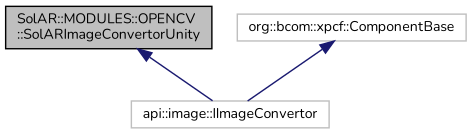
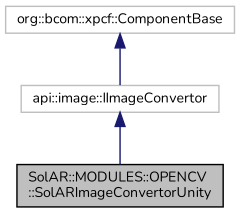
edge "api::image::IImageConvertor" -> "SolAR::MODULES::OPENCV ::SolARImageConvertorUnity": reversed
